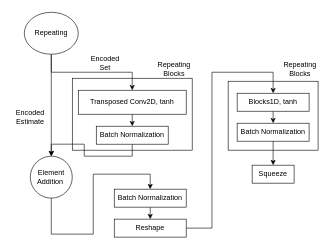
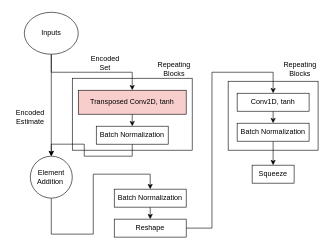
node "Repeating": label "Repeating" -> "Inputs"
node "Transposed Conv2D, tanh": fillcolor #ffffff -> #f8cecc
node "Blocks1D, tanh": label "Blocks1D, tanh" -> "Conv1D, tanh"
